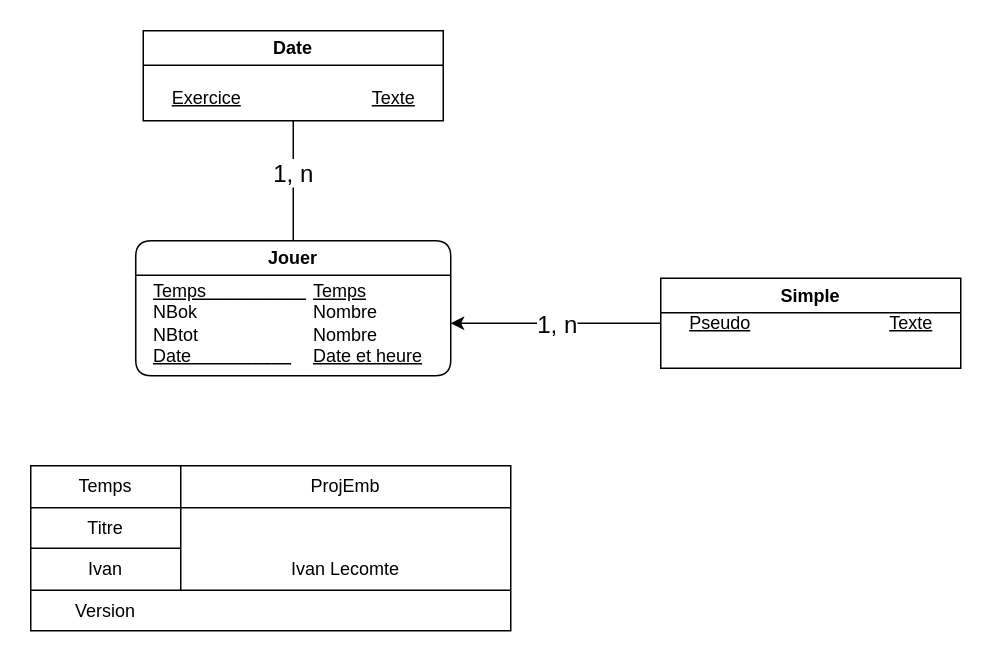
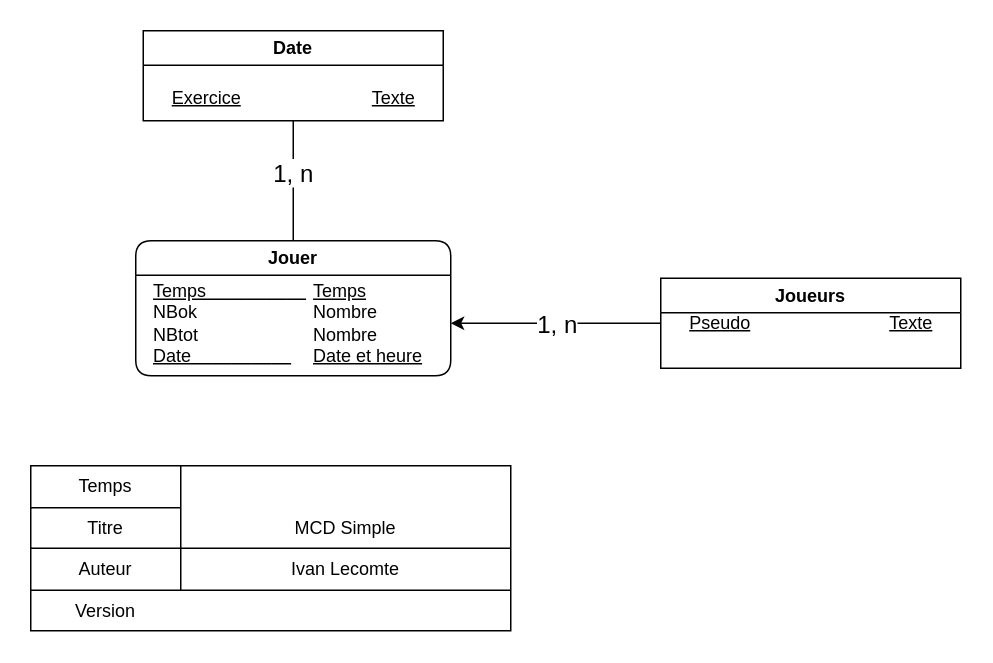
node "Simple": label "Simple" -> "Joueurs"
node "ProjEmb": removed
node "MCD Simple": added
node "Ivan": label "Ivan" -> "Auteur"
